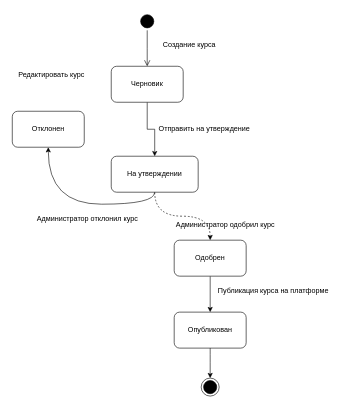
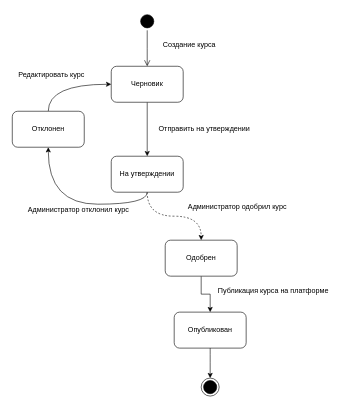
edge "Отклонен" -> "Черновик": added
node "Отправить на утверждение": label "Отправить на утверждение" -> "Отправить на утверждении"
node "На утверждении": size 87x36 -> 72x36
node "Администратор отклонил курс": moved (87, 219) -> (78, 210)
node "Администратор одобрил курс": moved (225, 225) -> (237, 207)
node "Одобрен": moved (210, 258) -> (201, 258)
